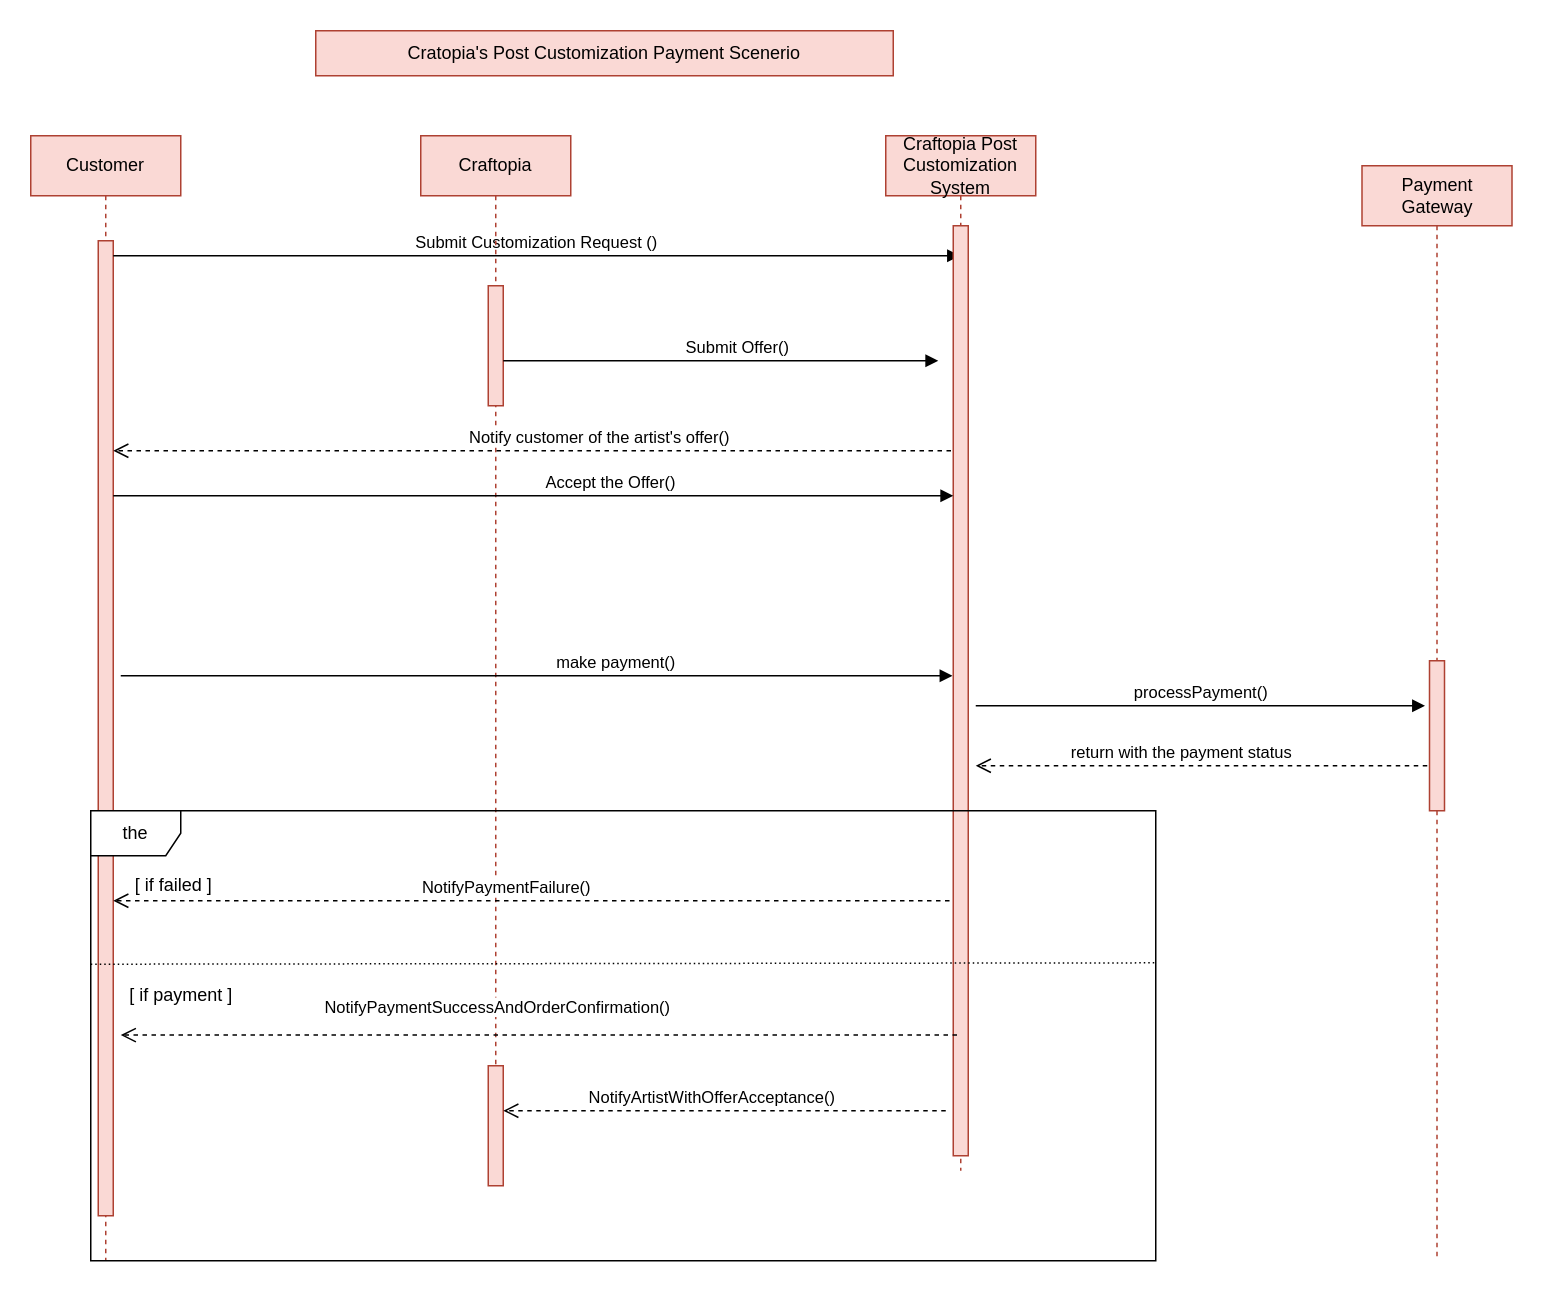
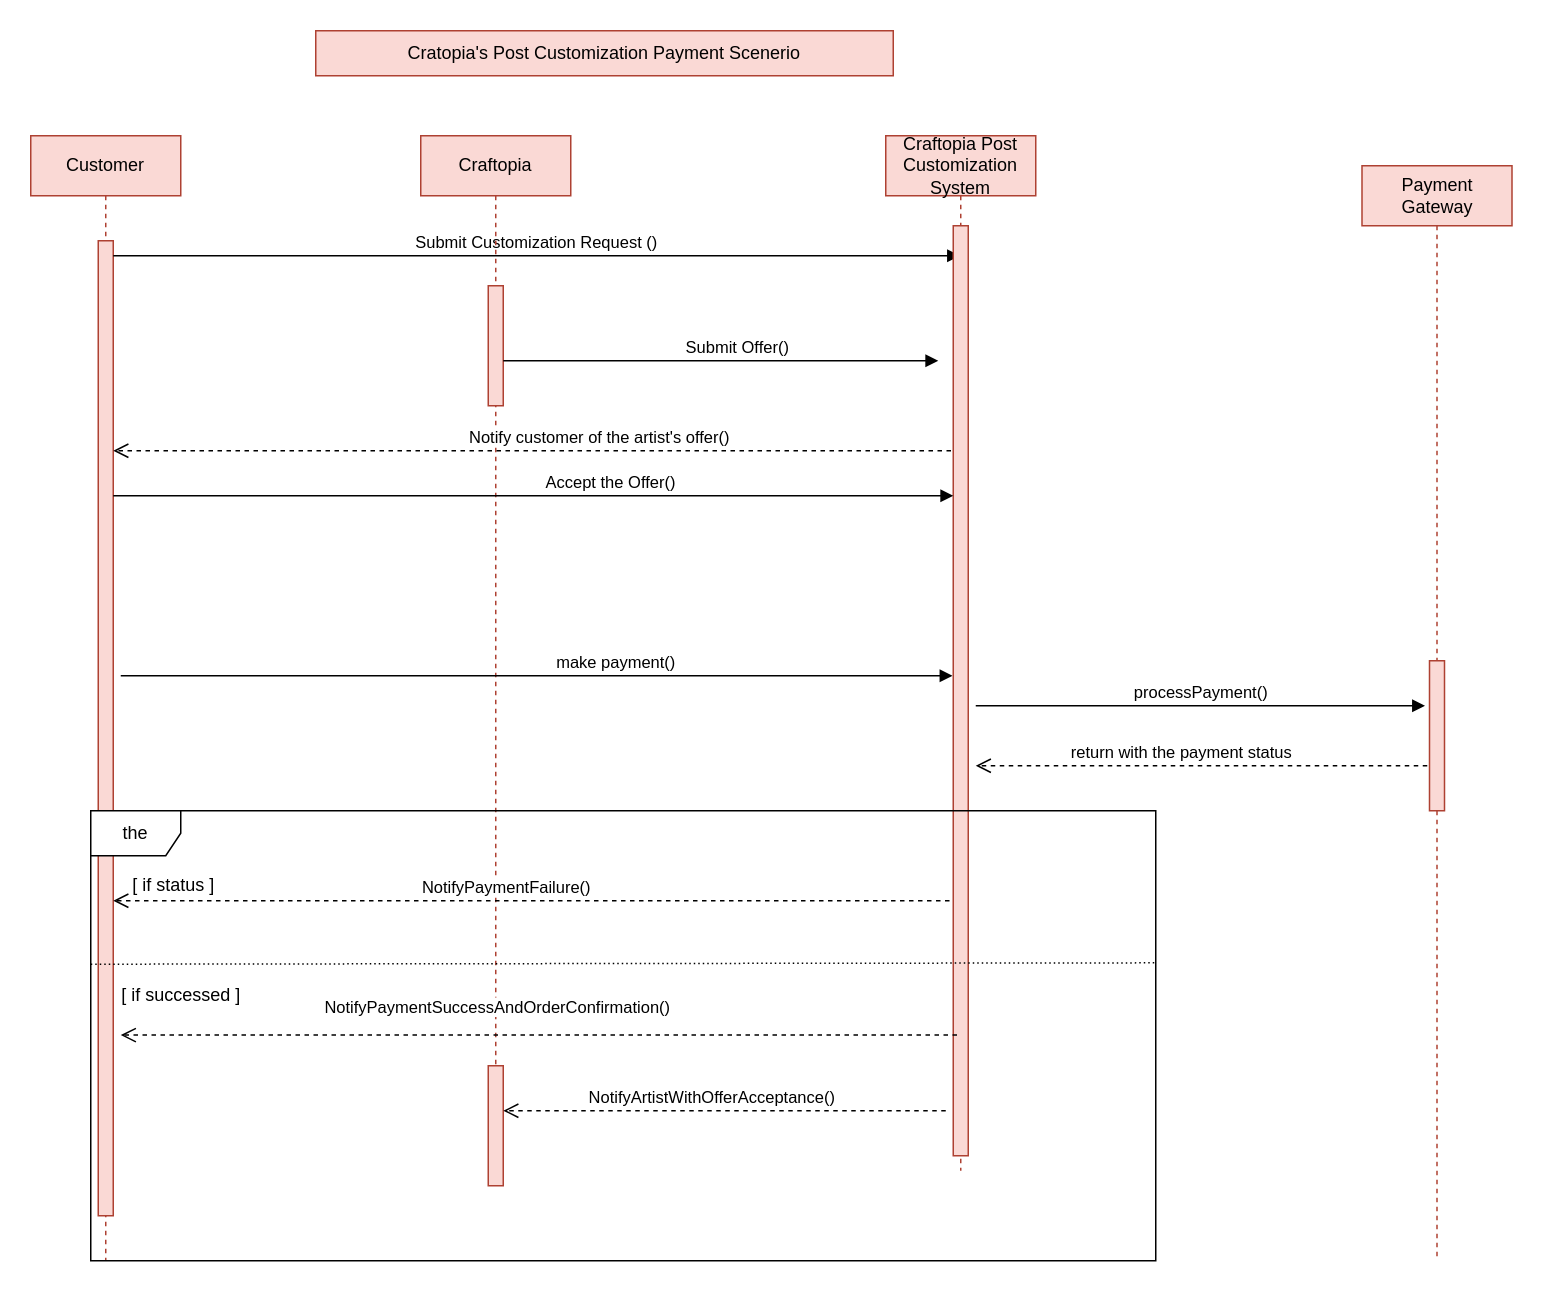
node "[ if failed ]": label "[ if failed ]" -> "[ if status ]"
node "[ if payment ]": label "[ if payment ]" -> "[ if successed ]"
